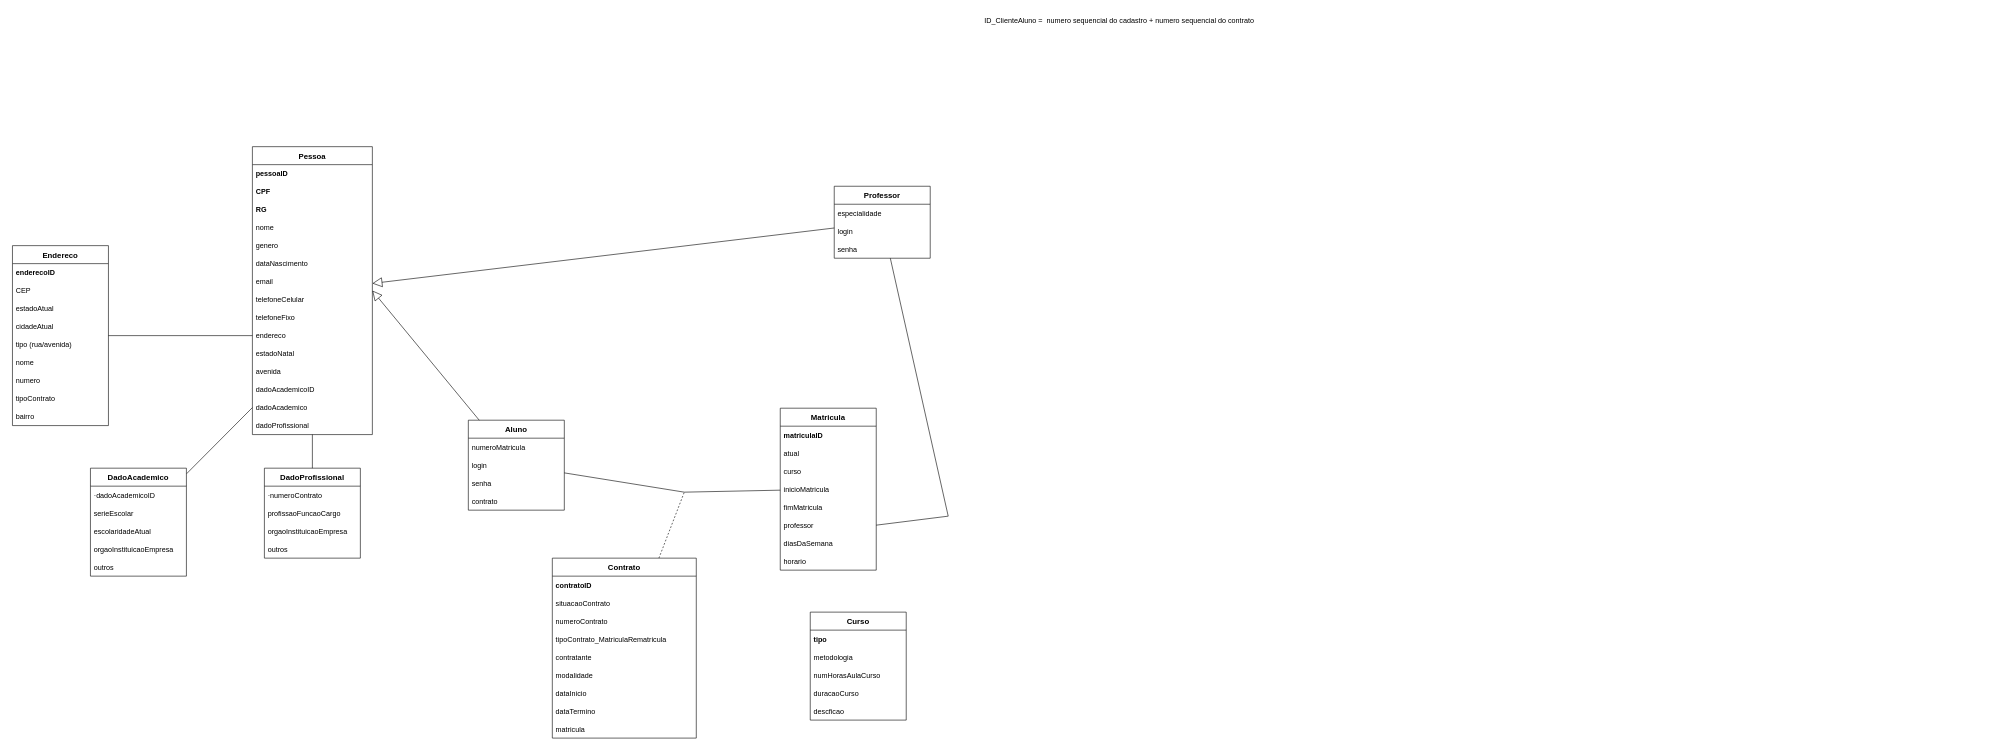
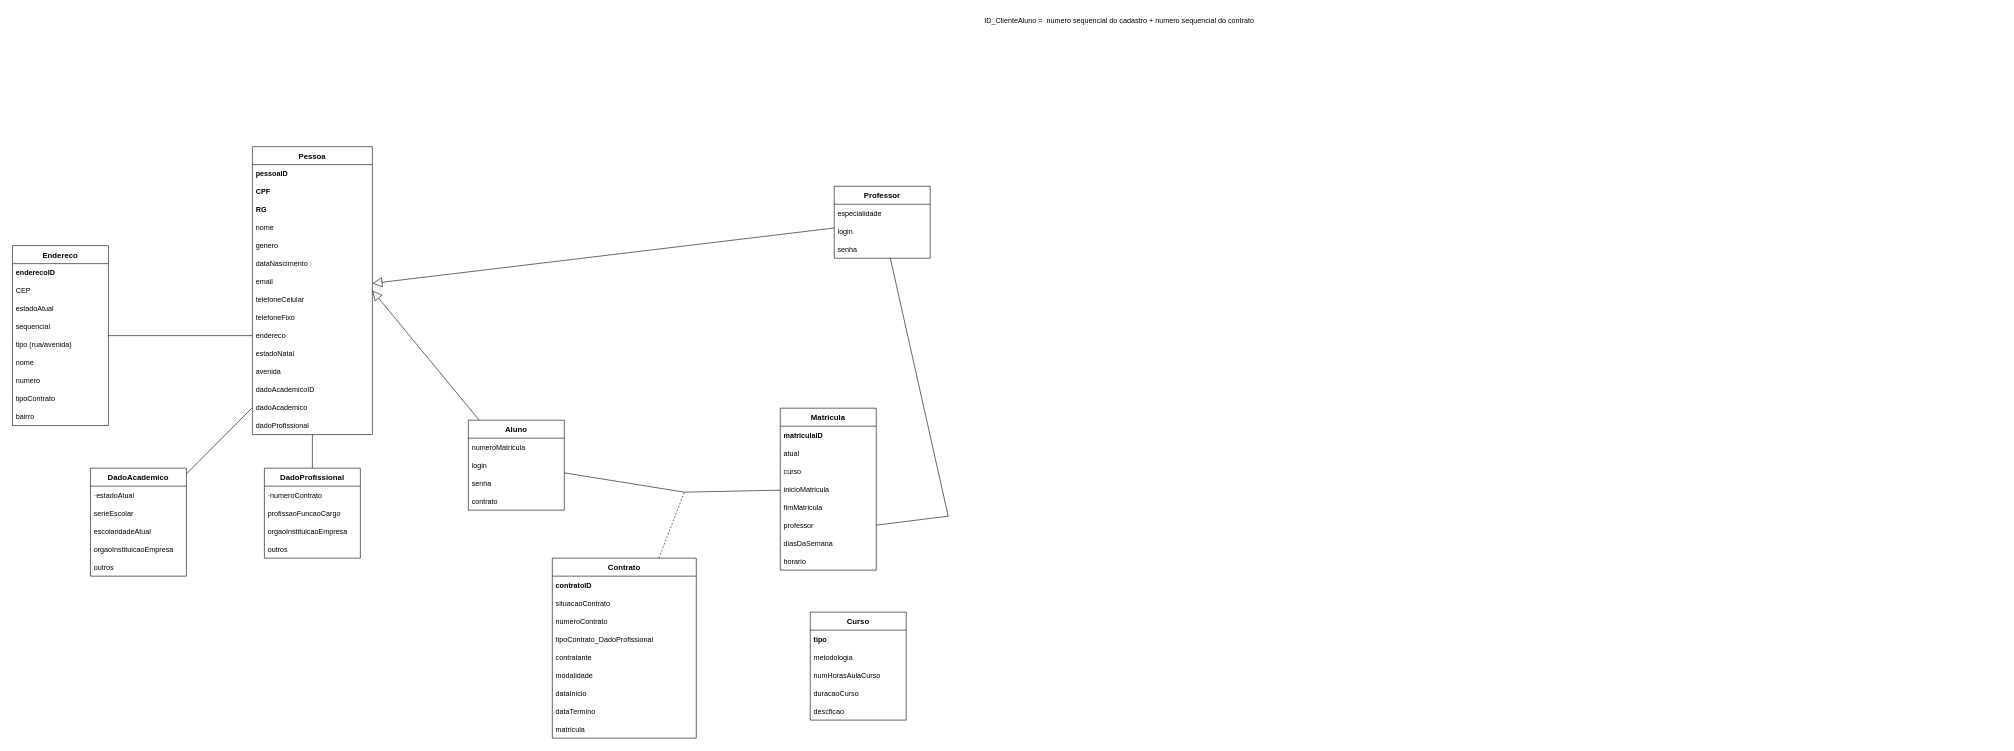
node "cidadeAtual": label "cidadeAtual" -> "sequencial"
node "·dadoAcademicoID": label "·dadoAcademicoID" -> "·estadoAtual"
node "tipoContrato_MatriculaRematricula": label "tipoContrato_MatriculaRematricula" -> "tipoContrato_DadoProfissional"
